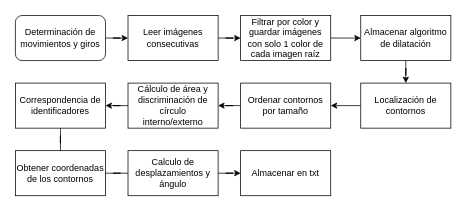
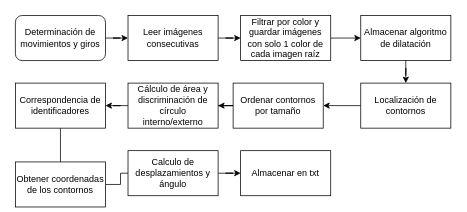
node "Ordenar contornos por tamaño": moved (285, 105) -> (278, 105)
node "Obtener coordenadas de los contornos": moved (60, 173) -> (60, 184)
